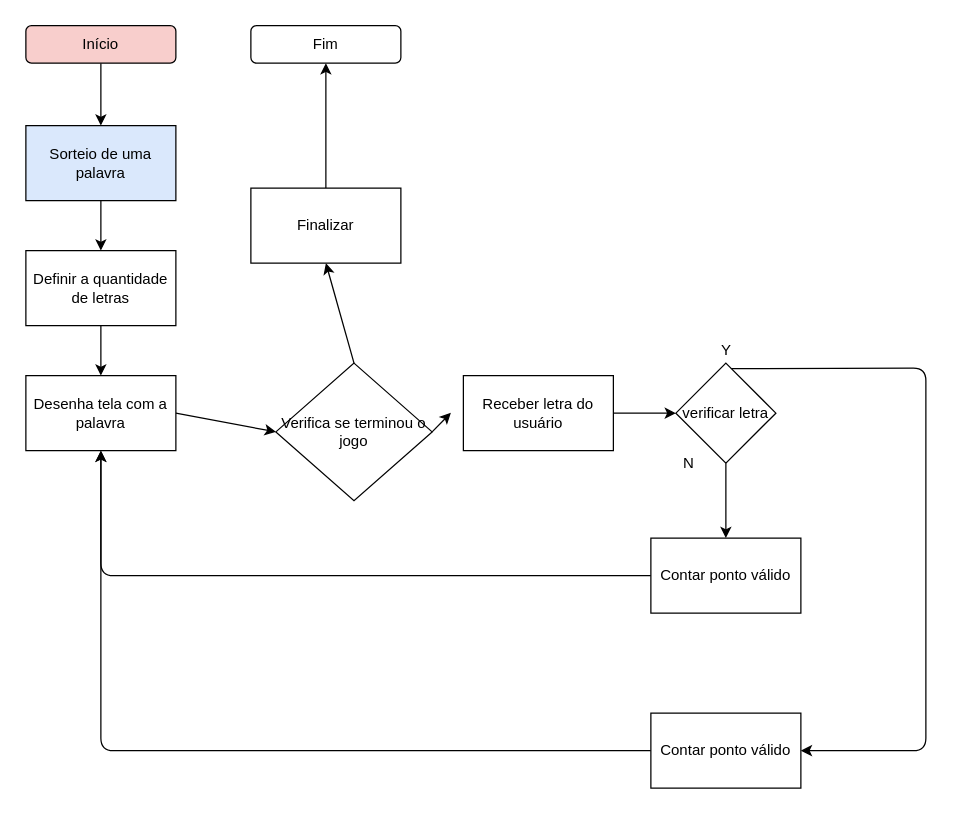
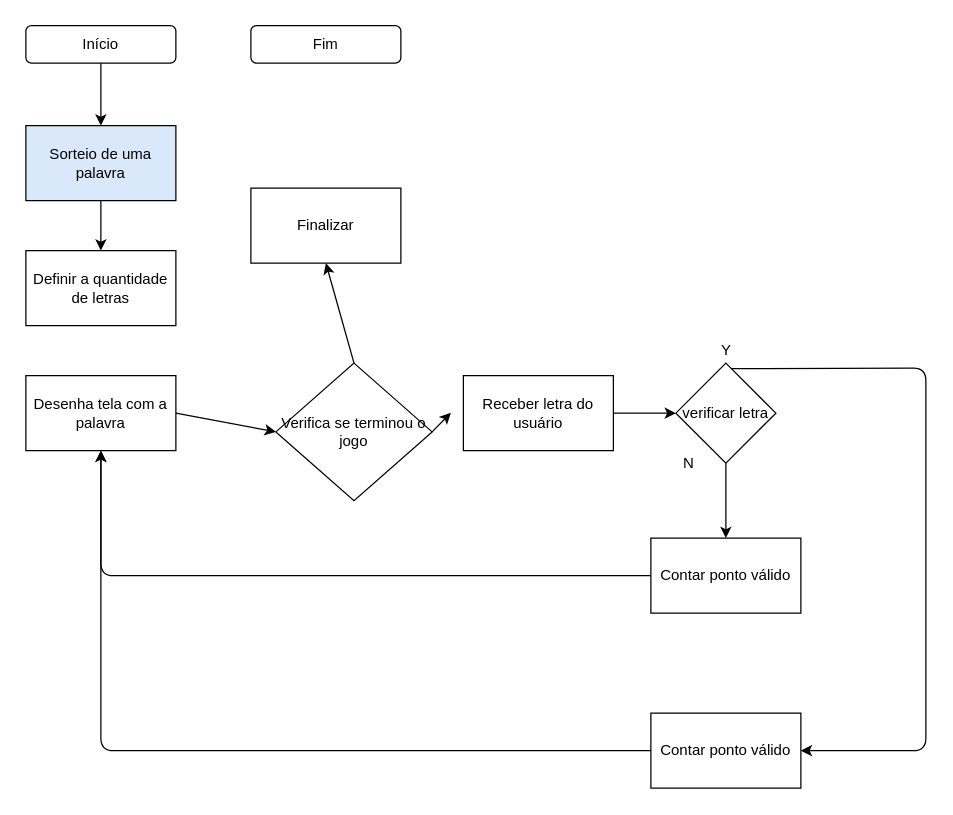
node "Início": fillcolor #f8cecc -> #ffffff
edge "Finalizar" -> "Fim": removed
edge "Definir a quantidade de letras" -> "Desenha tela com a palavra": removed
